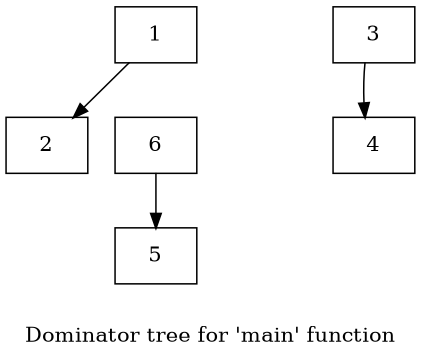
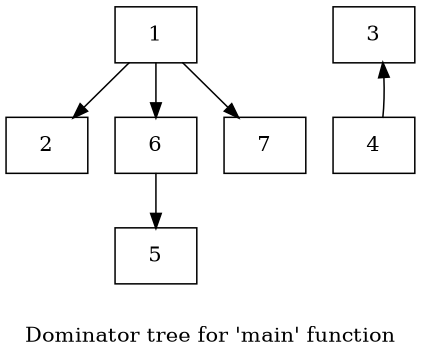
edge "1" -> "6": added
edge "3" -> "4": reversed
node "7": added
